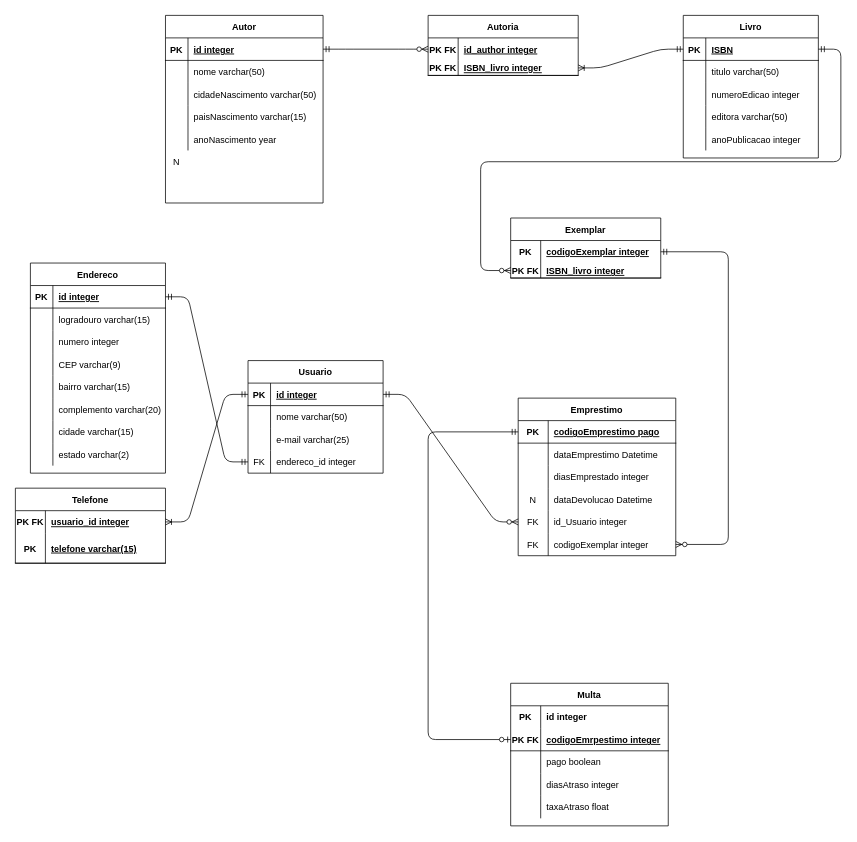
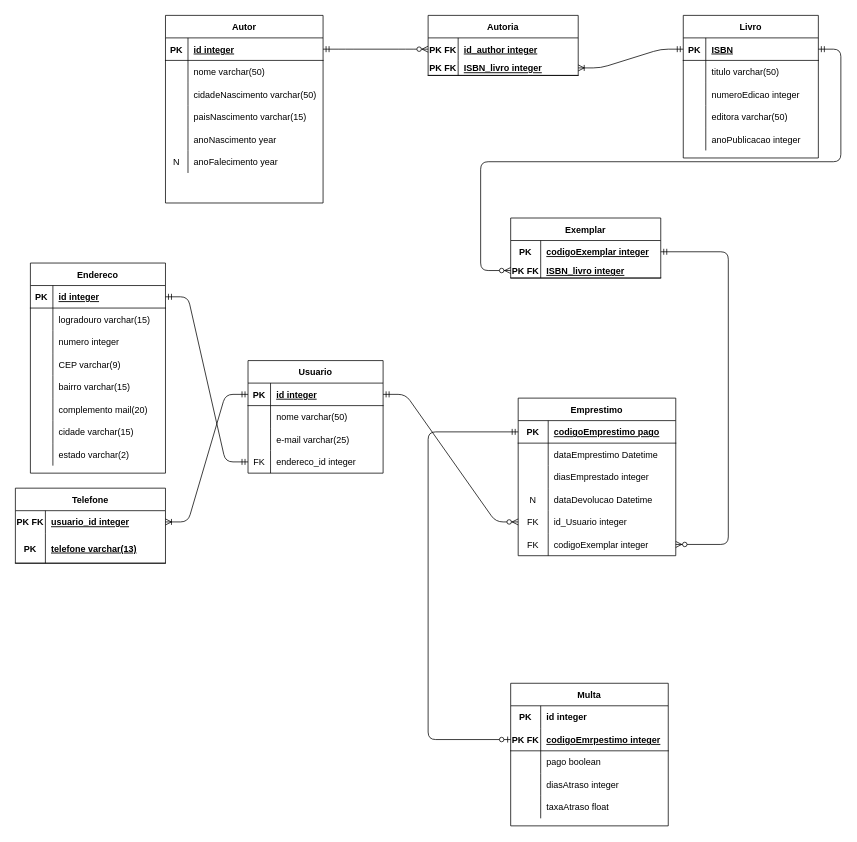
node "anoFalecimento year": added
node "complemento varchar(20)": label "complemento varchar(20)" -> "complemento mail(20)"
node "telefone varchar(15)": label "telefone varchar(15)" -> "telefone varchar(13)"
